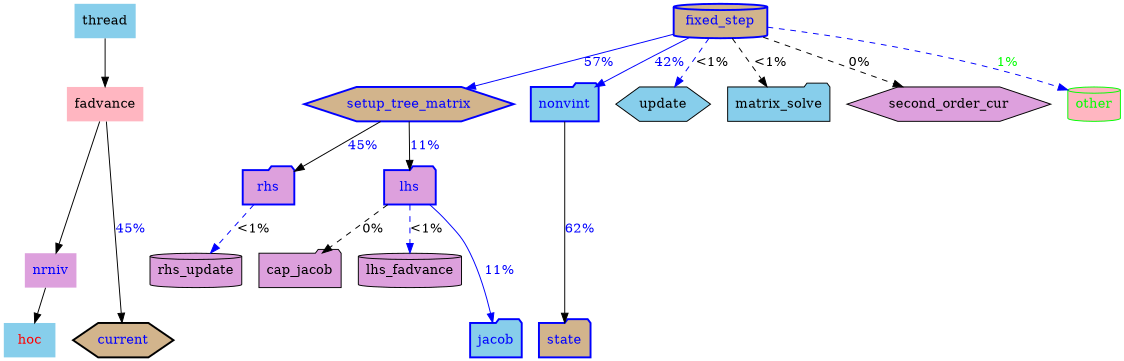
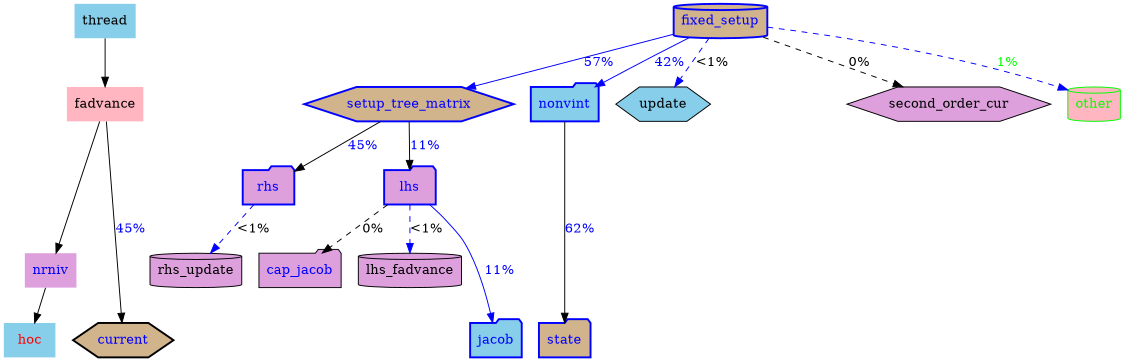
node "fixed_step": label "fixed_step" -> "fixed_setup"
node "matrix_solve": removed
node "cap_jacob": fontcolor Black -> Blue
